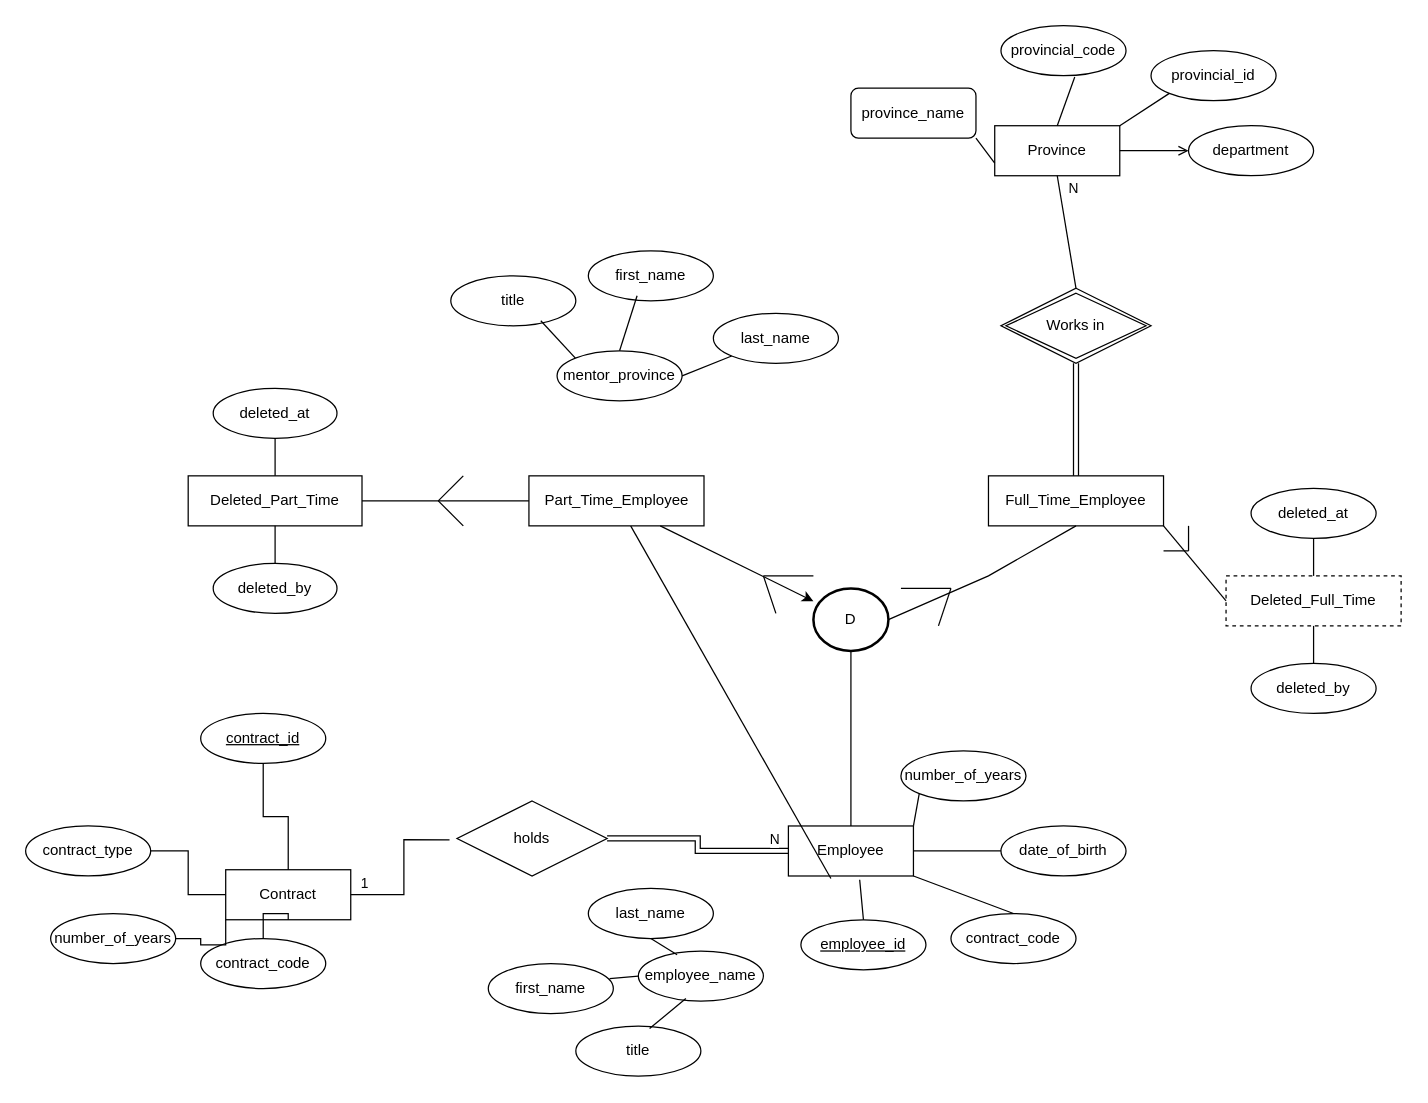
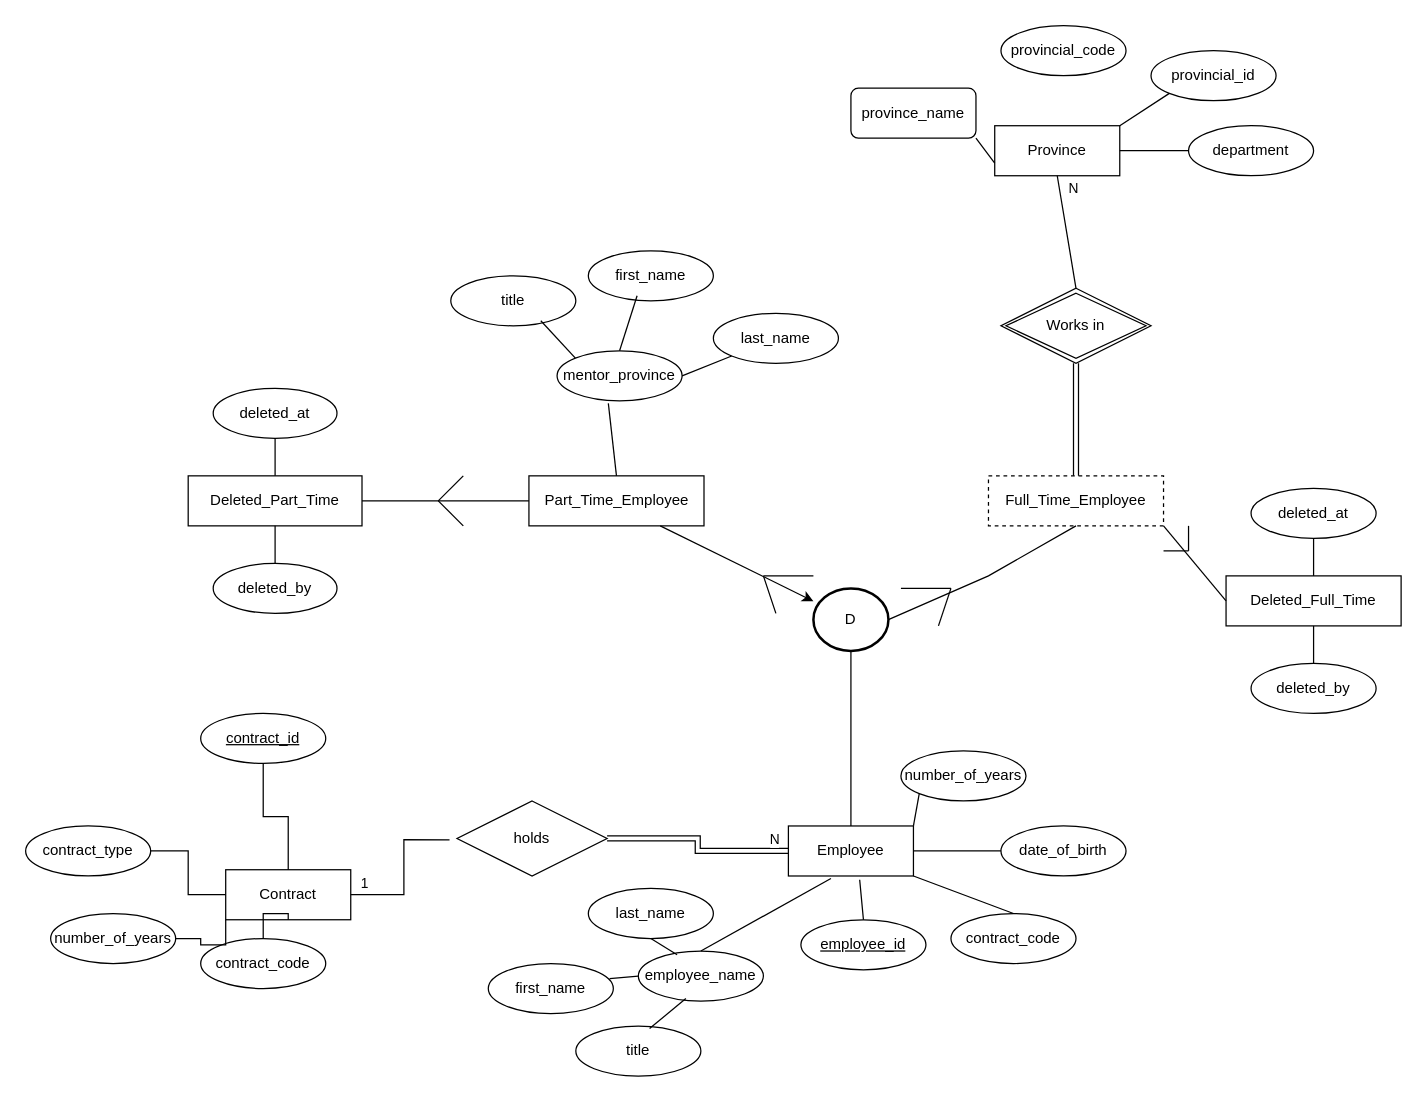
edge "provincial_code" -- "Province": removed
edge "Province" -> "department": arrowhead open -> none
edge "mentor_province" -- "Part_Time_Employee": added
node "Full_Time_Employee": style solid -> dashed
node "Deleted_Full_Time": style dashed -> solid
edge "Part_Time_Employee" -- "Employee": now "employee_name" -- "Employee"
